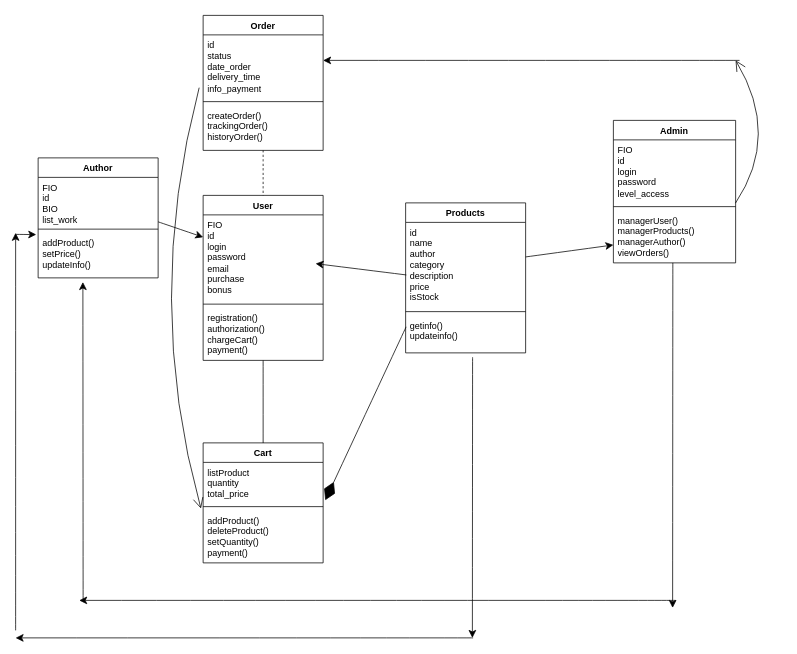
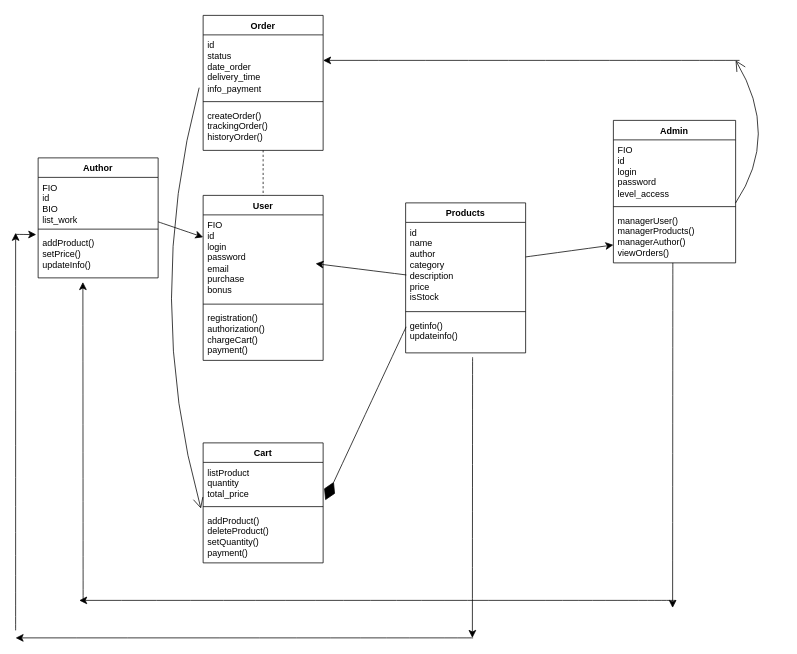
edge "User" -> "listProduct quantity total_price": removed
